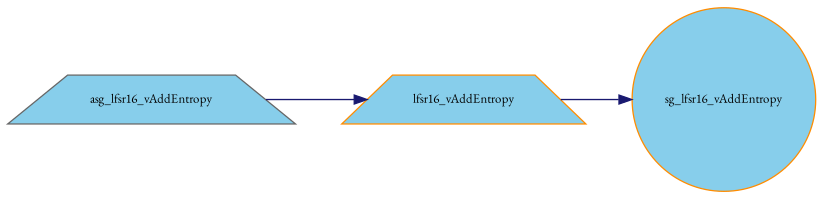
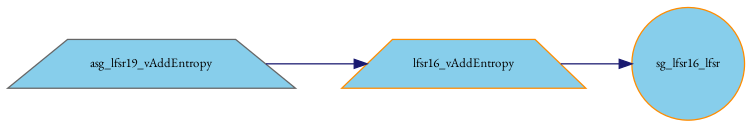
node "asg_lfsr16_vAddEntropy": label "asg_lfsr16_vAddEntropy" -> "asg_lfsr19_vAddEntropy"
node "sg_lfsr16_vAddEntropy": label "sg_lfsr16_vAddEntropy" -> "sg_lfsr16_lfsr"
